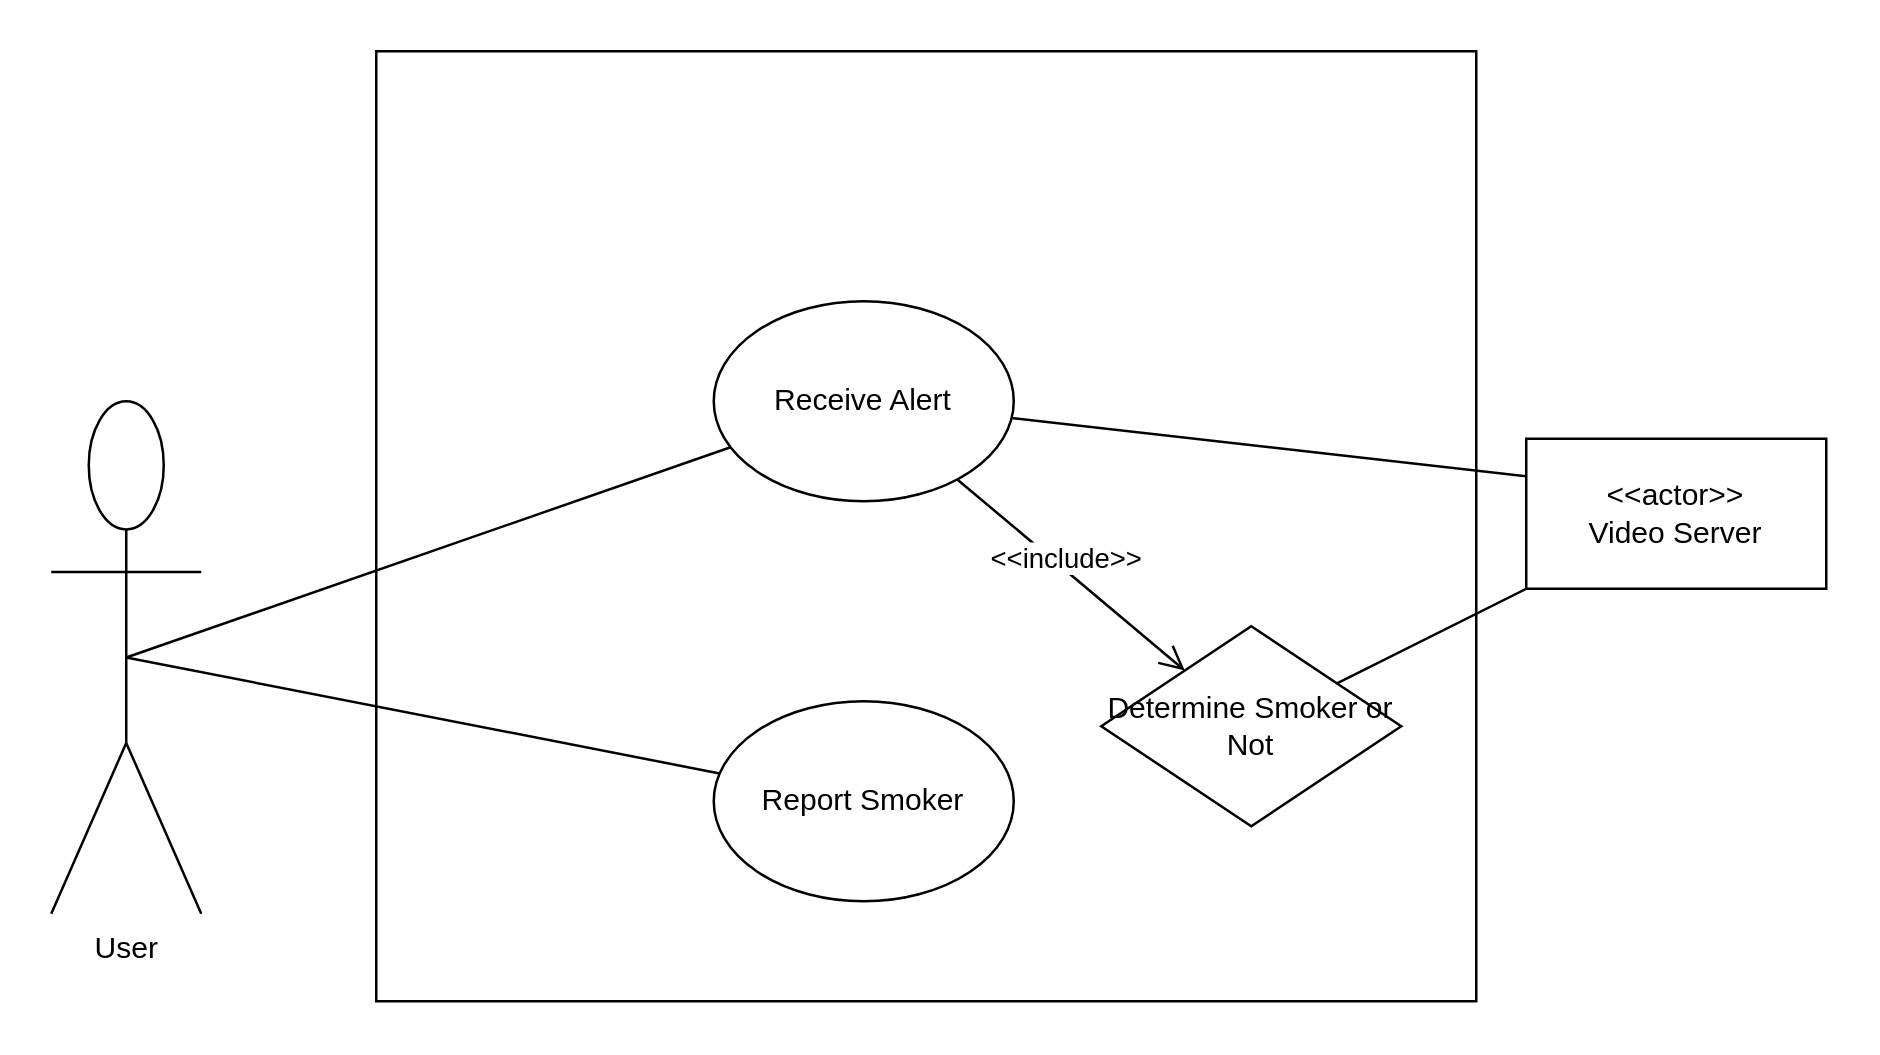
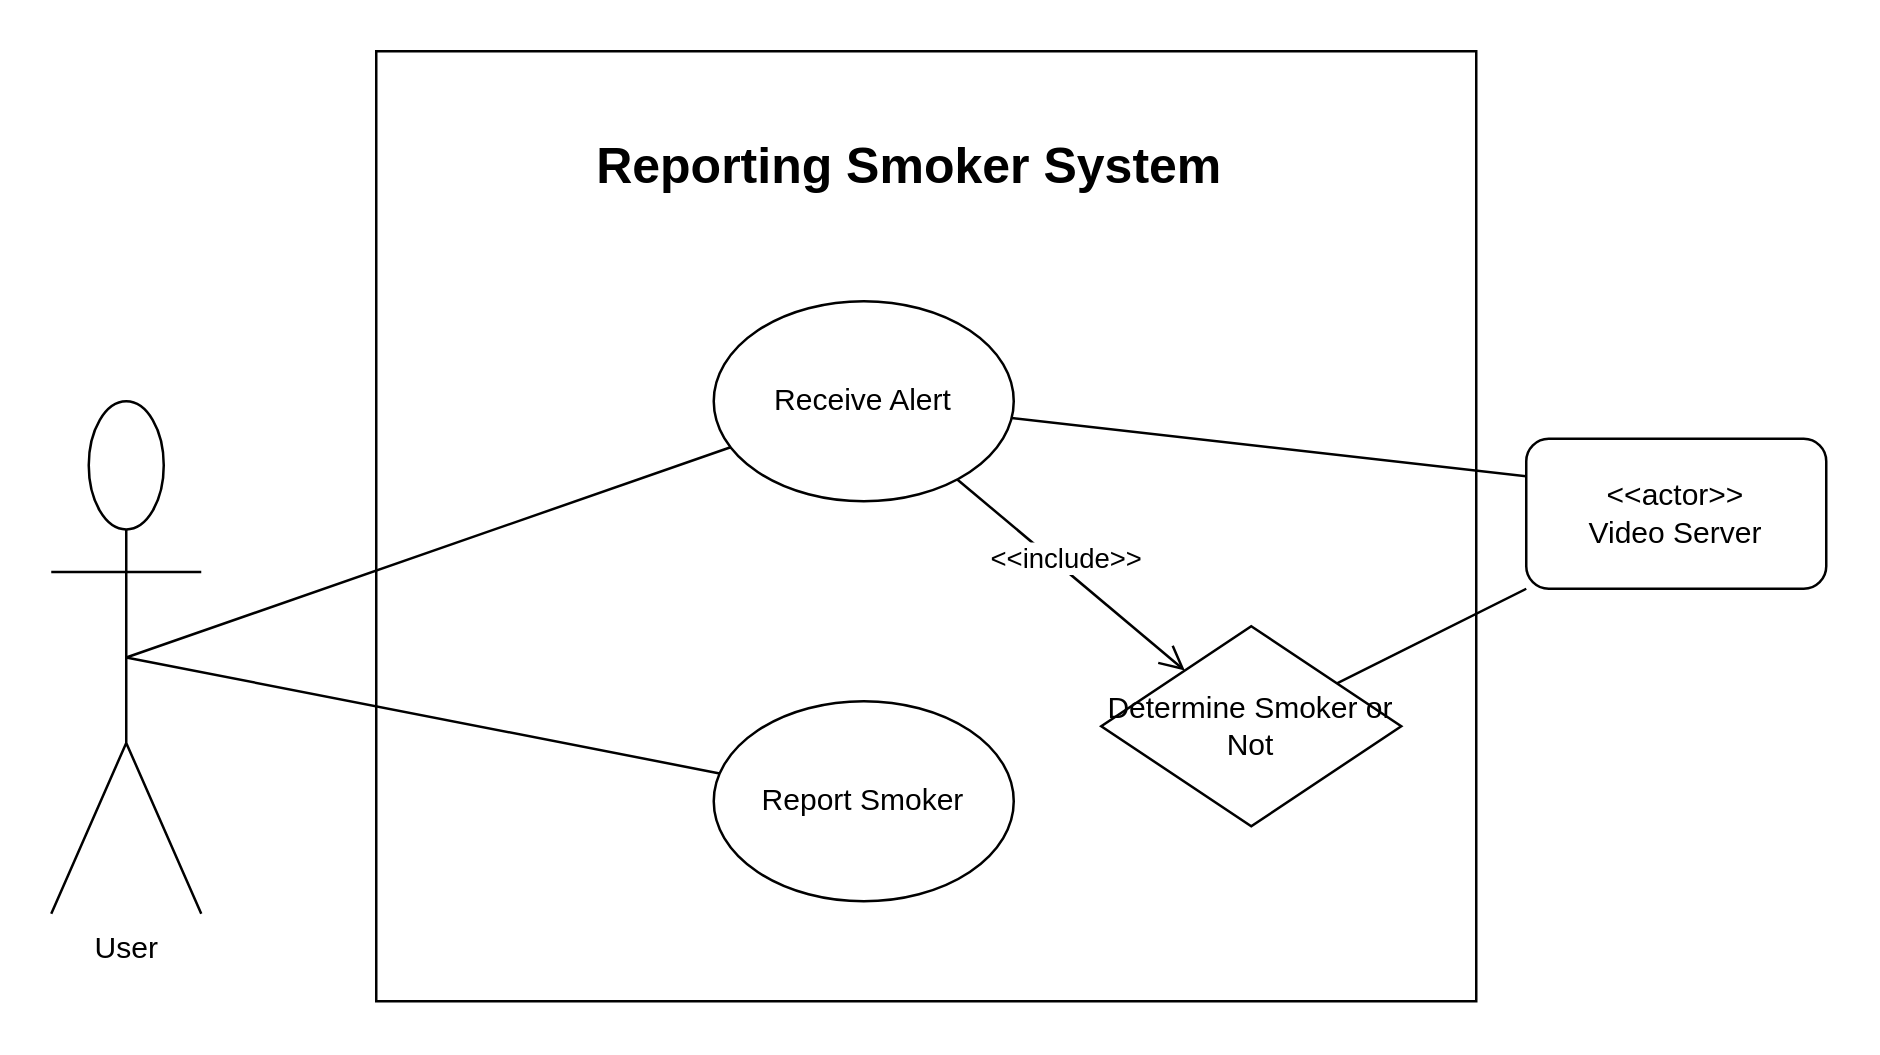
node "Reporting Smoker System": added
node "<<actor>> Video Server": shape rectangle -> rounded rectangle
